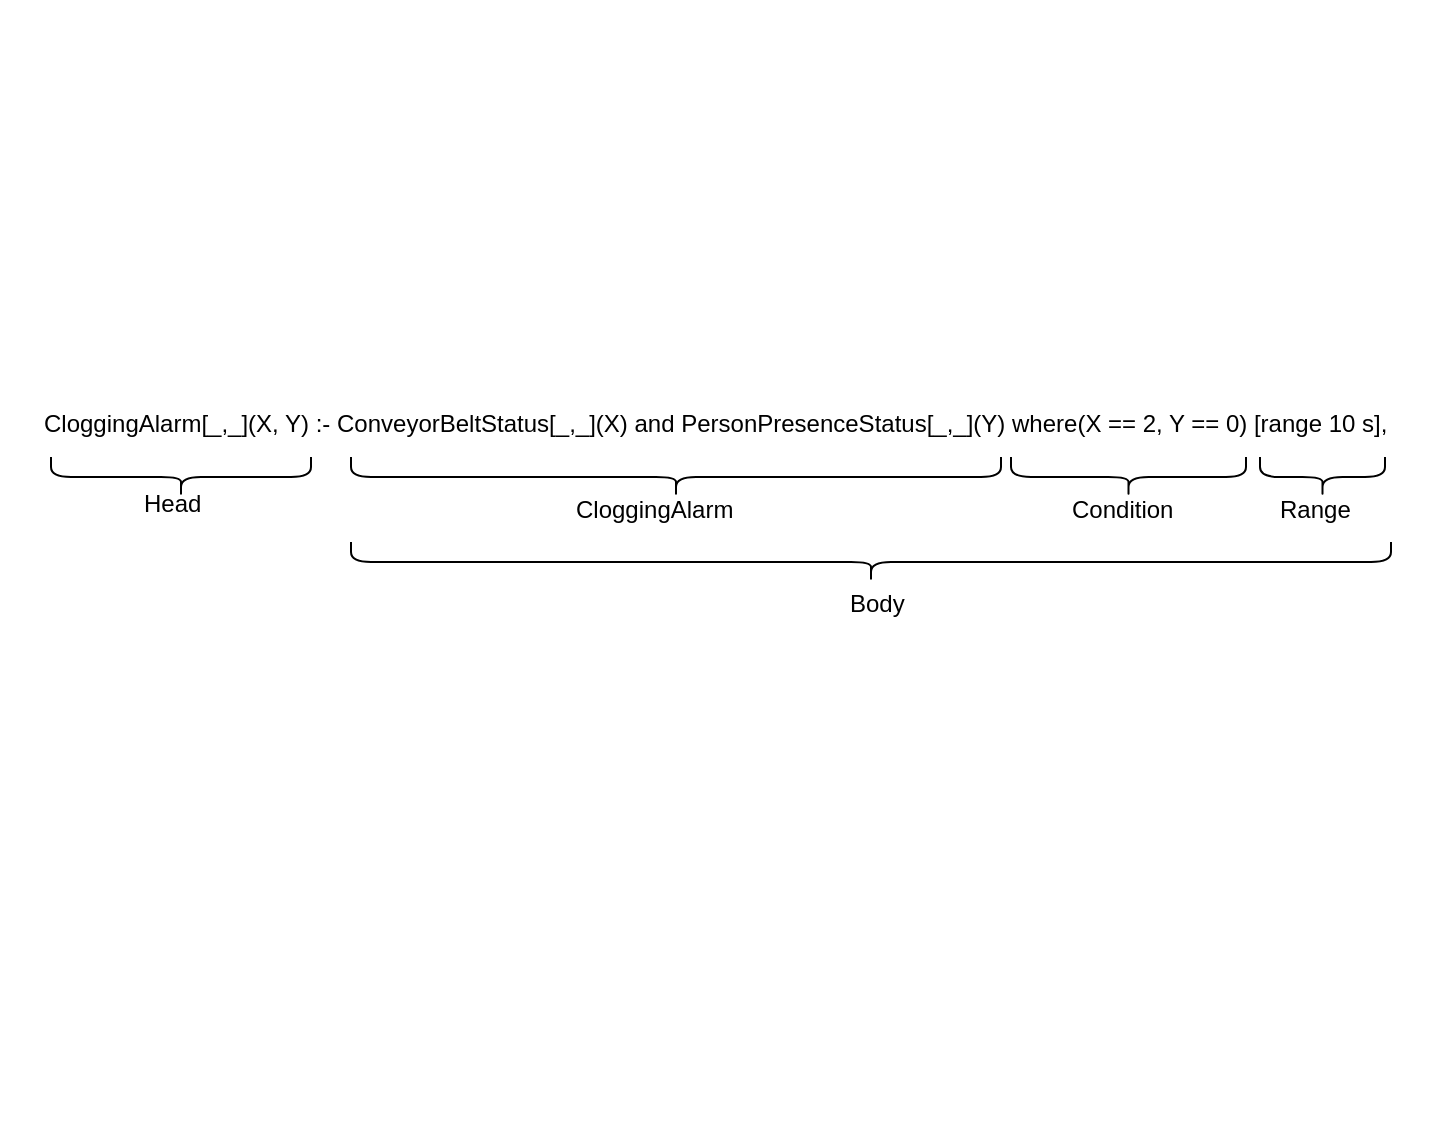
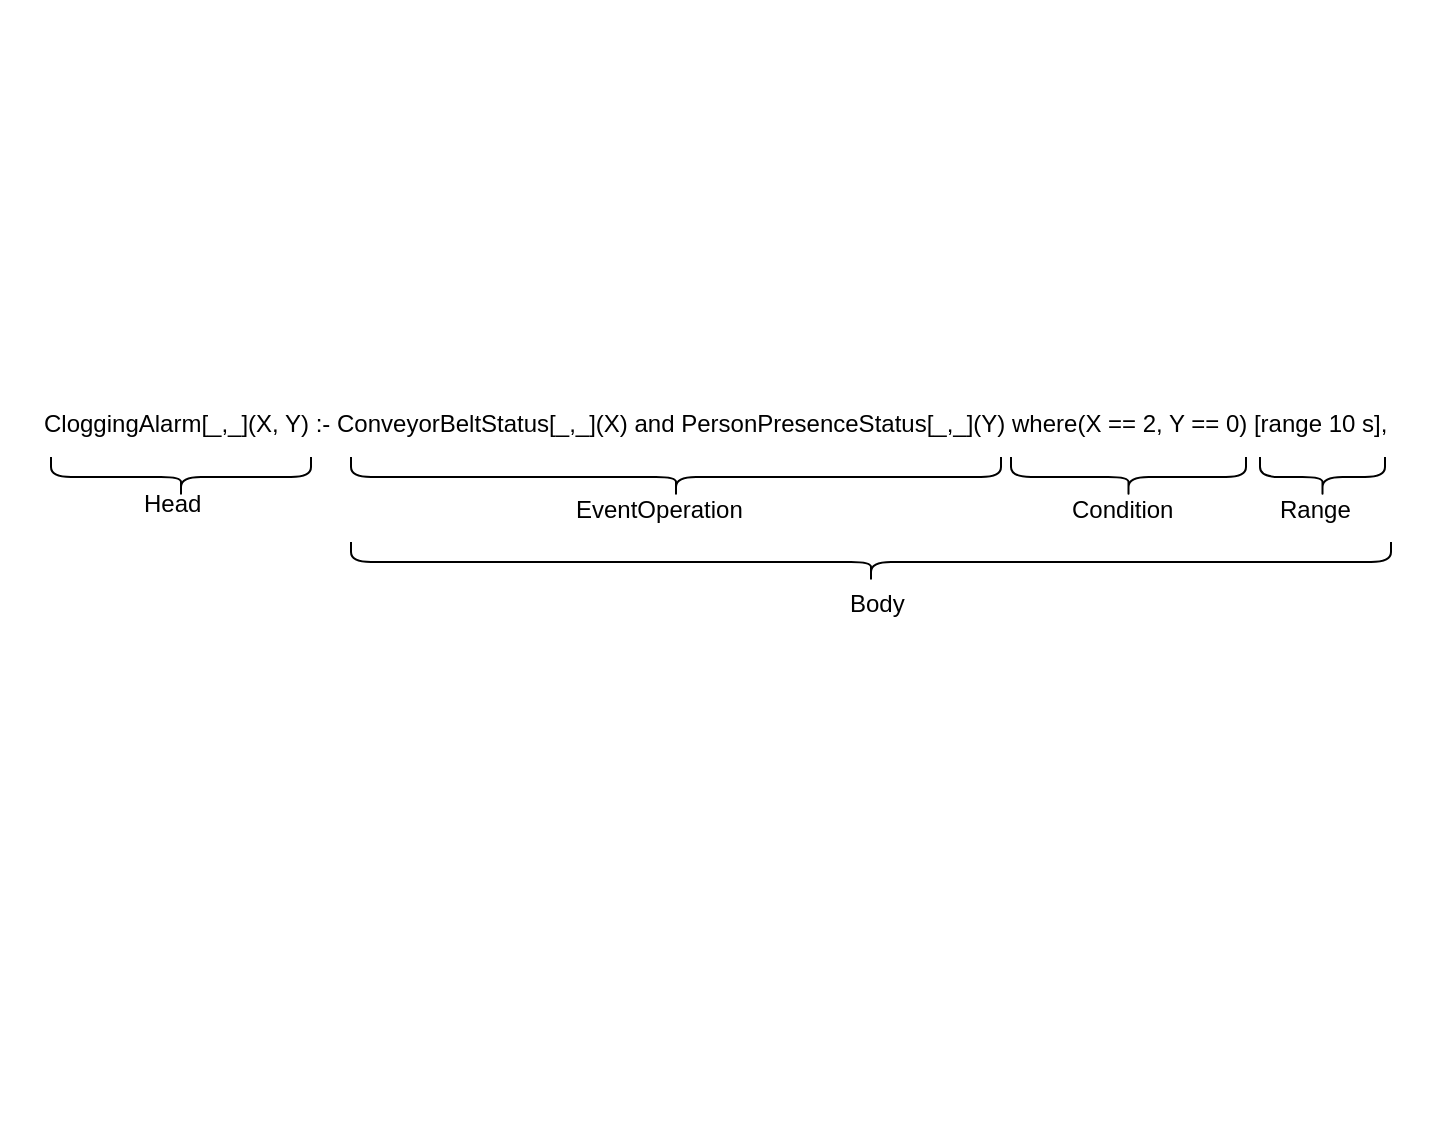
node "CloggingAlarm": label "CloggingAlarm" -> "EventOperation"
